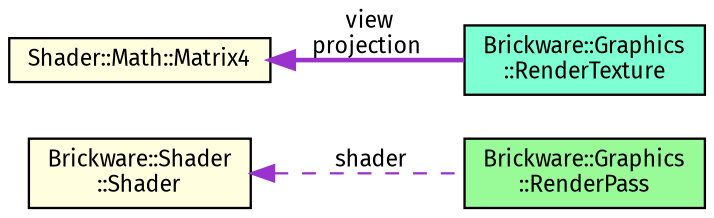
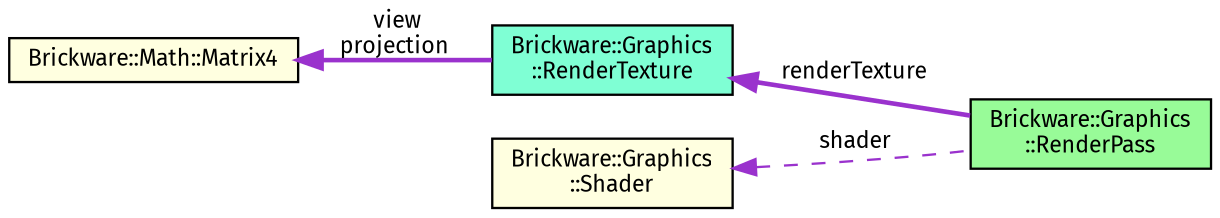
node "Shader::Math::Matrix4": label "Shader::Math::Matrix4" -> "Brickware::Math::Matrix4"
edge "Brickware::Graphics ::RenderPass" -> "Brickware::Graphics ::RenderTexture": added, label "renderTexture"
node "Brickware::Shader ::Shader": label "Brickware::Shader ::Shader" -> "Brickware::Graphics ::Shader"
